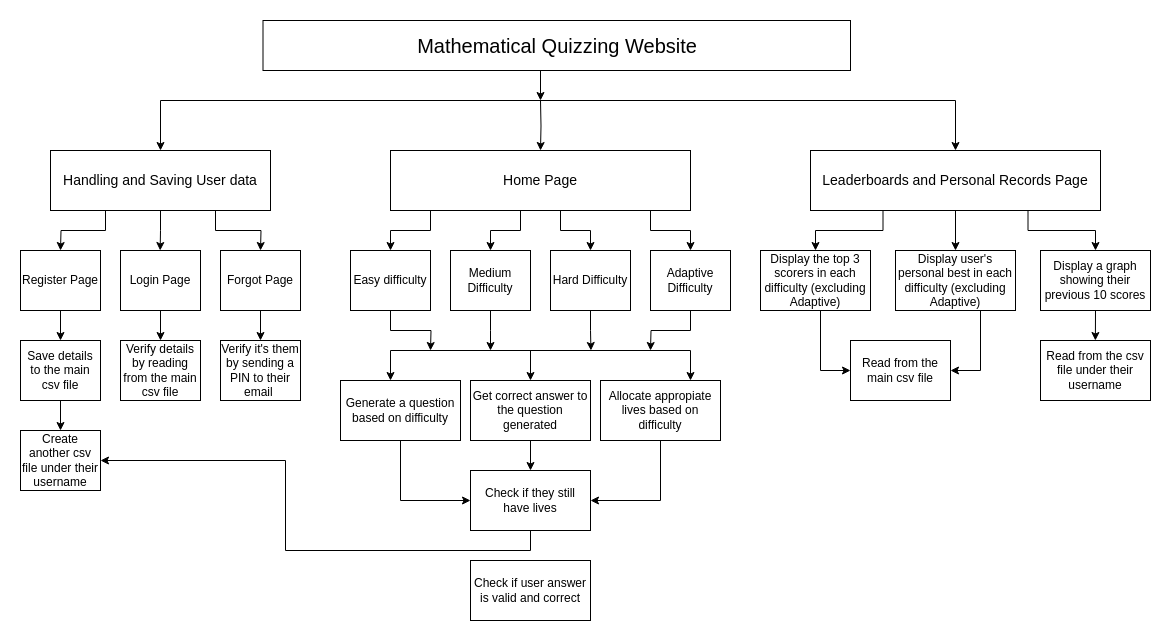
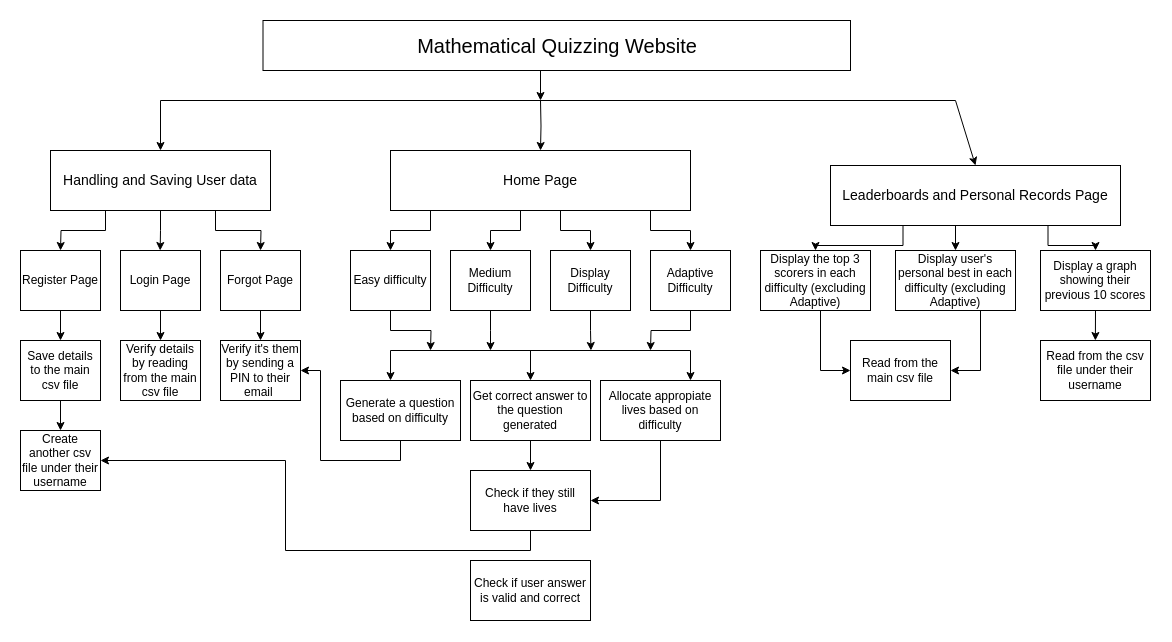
node "Leaderboards and Personal Records Page": moved (956, 181) -> (976, 196)
node "Hard Difficulty": label "Hard Difficulty" -> "Display Difficulty"
edge "Generate a question based on difficulty" -> "Check if they still have lives": now "Generate a question based on difficulty" -> "Verify it's them by sending a PIN to their email"
